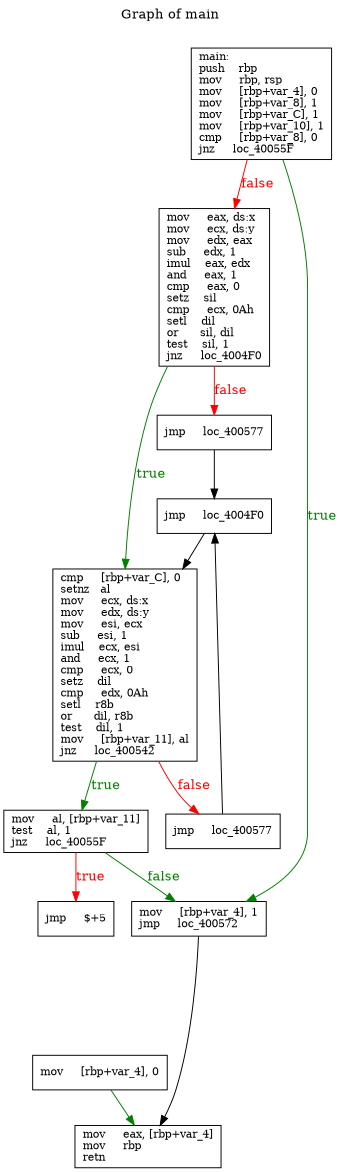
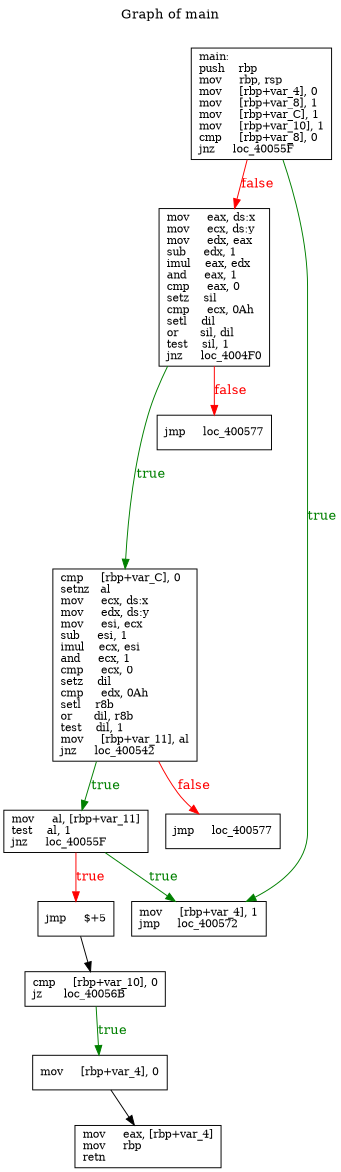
node "jmp     loc_4004F0": removed
edge "mov     al, [rbp+var_11] test    al, 1 jnz     loc_40055F" -> "mov     [rbp+var_4], 1 jmp     loc_400572": label "false" -> "true"
node "cmp     [rbp+var_10], 0 jz      loc_40056B": added
edge "mov     [rbp+var_4], 1 jmp     loc_400572" -> "mov     eax, [rbp+var_4] mov     rbp retn": removed
edge "mov     [rbp+var_4], 0" -> "mov     eax, [rbp+var_4] mov     rbp retn": color #008000 -> #000000
